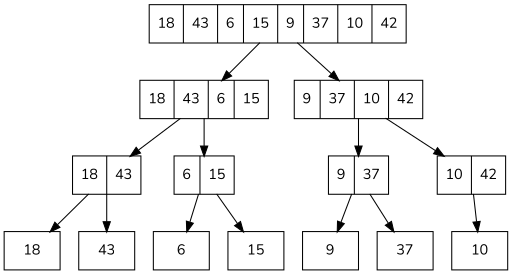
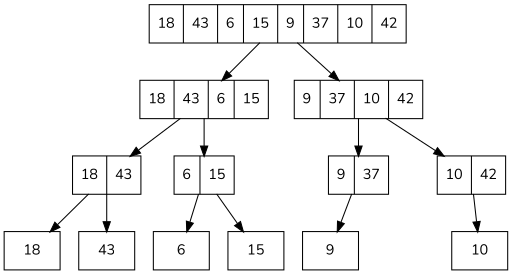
node "37": removed
